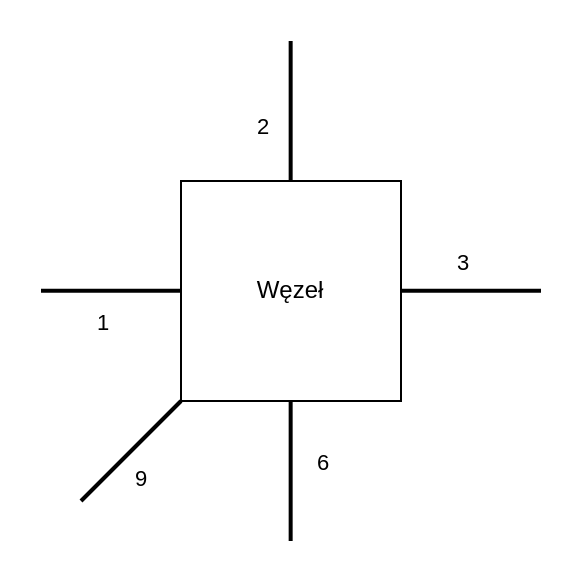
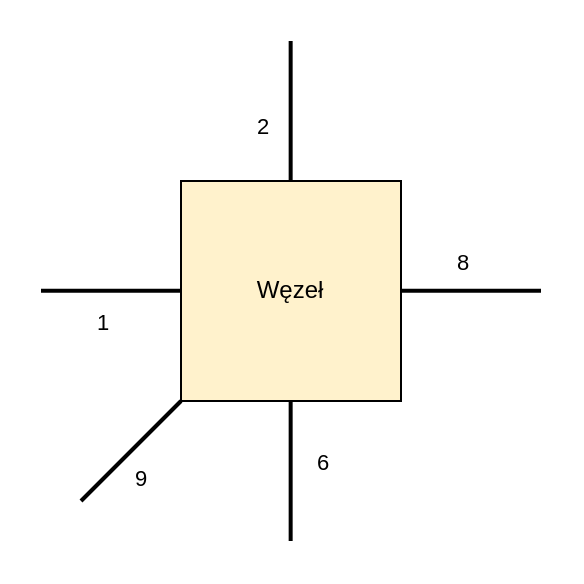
node "3": label "3" -> "8"
node "Węzeł": fillcolor #ffffff -> #fff2cc
